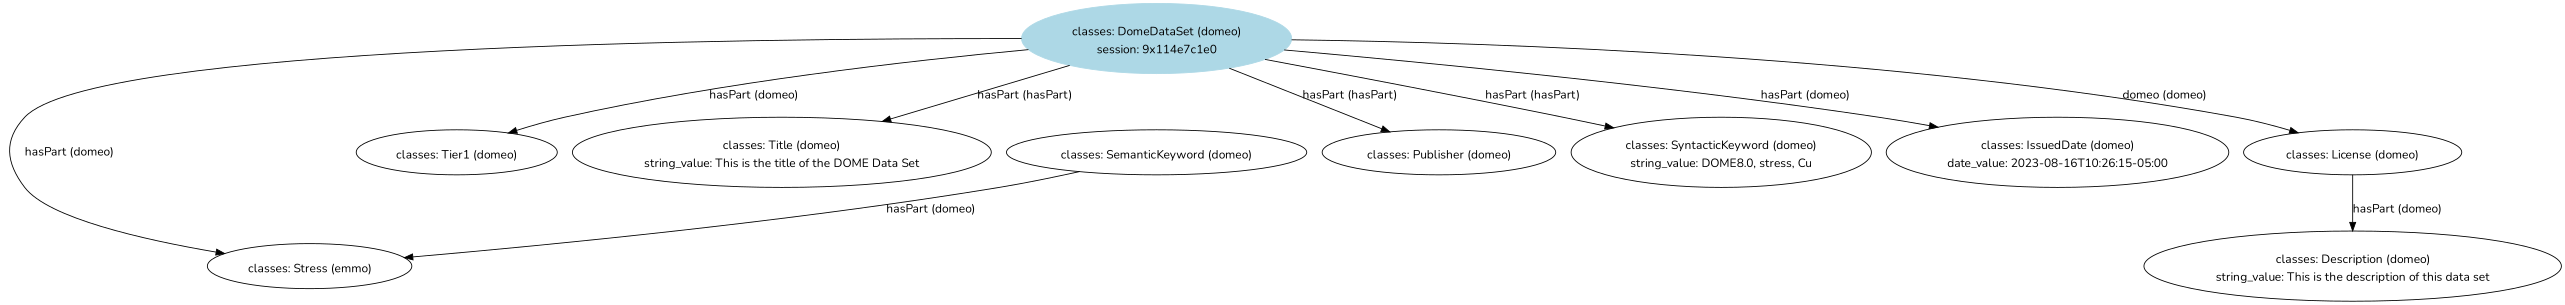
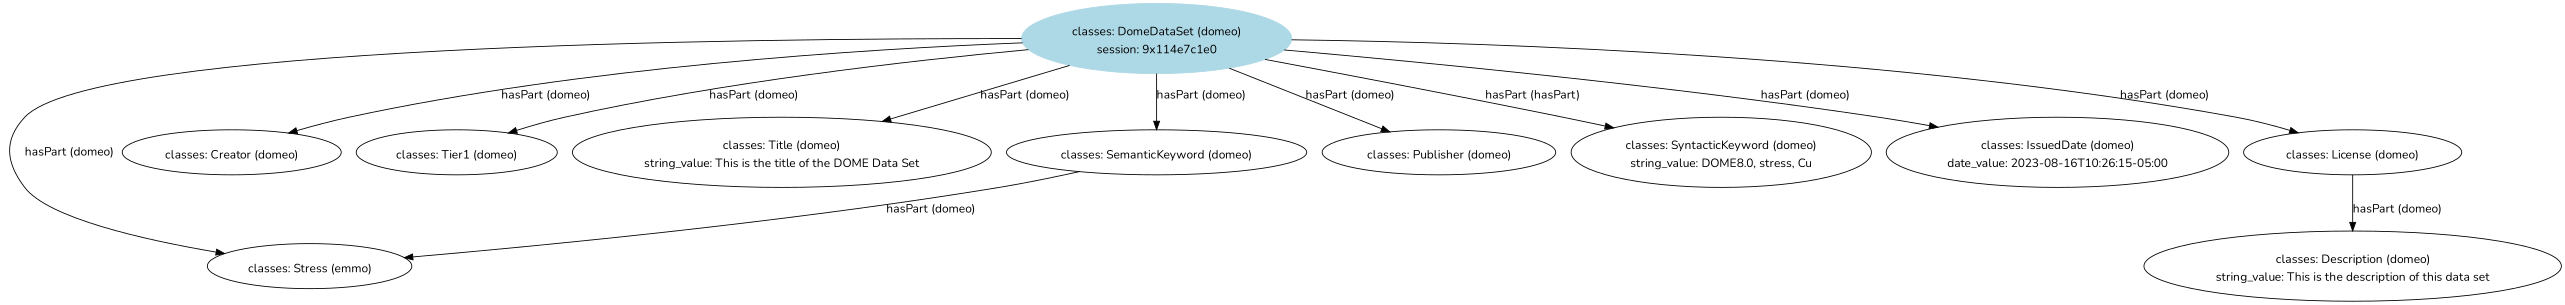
edge "classes: DomeDataSet (domeo)" -> "classes: Title (domeo)": label "hasPart (hasPart)" -> "hasPart (domeo)"
edge "classes: DomeDataSet (domeo)" -> "classes: Publisher (domeo)": label "hasPart (hasPart)" -> "hasPart (domeo)"
edge "classes: DomeDataSet (domeo)" -> "classes: License (domeo)": label "domeo (domeo)" -> "hasPart (domeo)"
edge "classes: DomeDataSet (domeo)" -> "classes: SemanticKeyword (domeo)": added, label "hasPart (domeo)"
node "classes: Creator (domeo)": added
